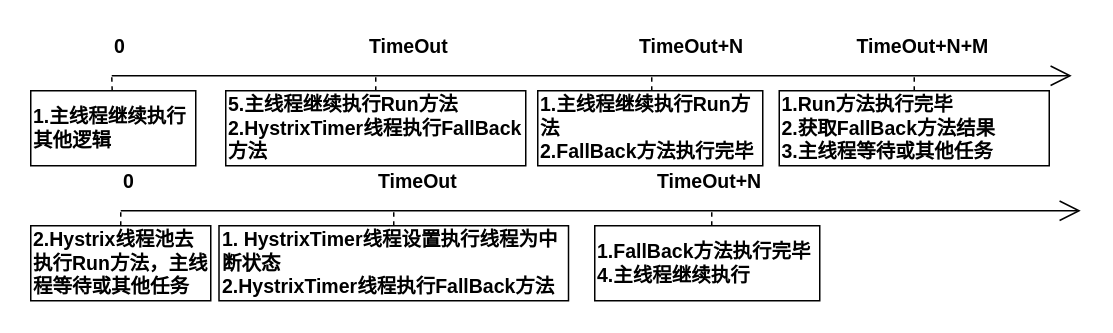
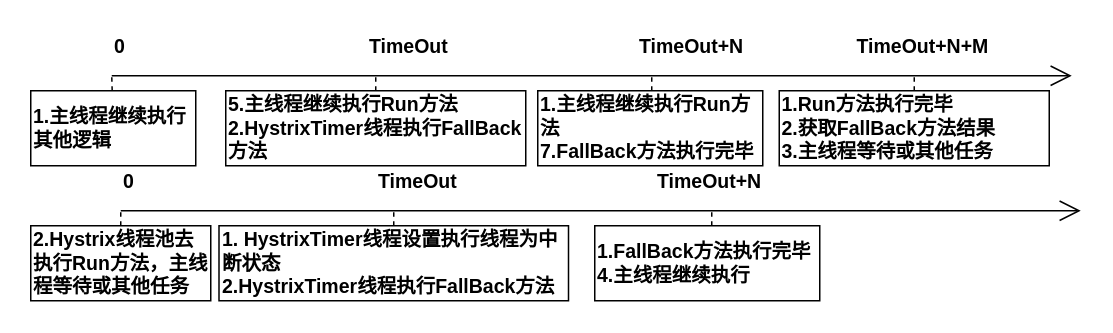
node "1.主线程继续执行Run方法2.FallBack方法执行完毕": label "1.主线程继续执行Run方法2.FallBack方法执行完毕" -> "1.主线程继续执行Run方法7.FallBack方法执行完毕"
